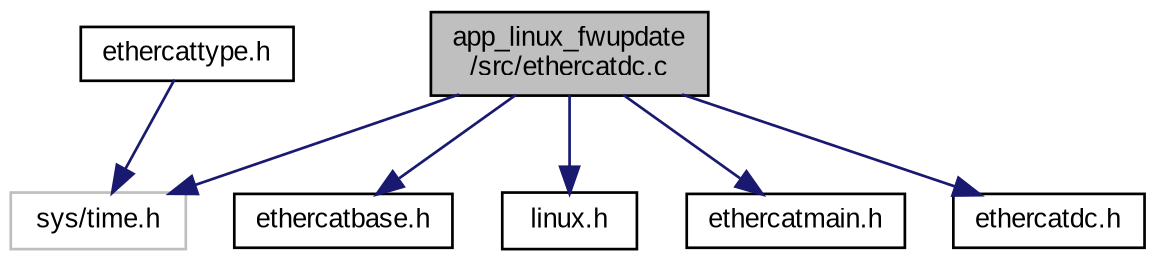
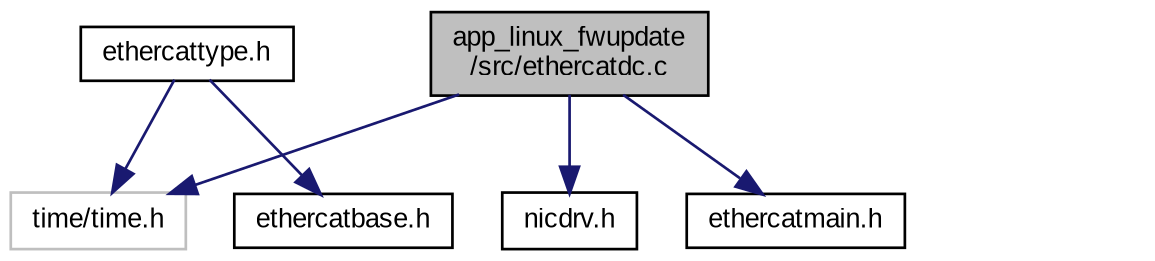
edge "app_linux_fwupdate /src/ethercatdc.c" -> "ethercatbase.h": now "ethercattype.h" -> "ethercatbase.h"
node "sys/time.h": label "sys/time.h" -> "time/time.h"
node "linux.h": label "linux.h" -> "nicdrv.h"
node "ethercatdc.h": removed
